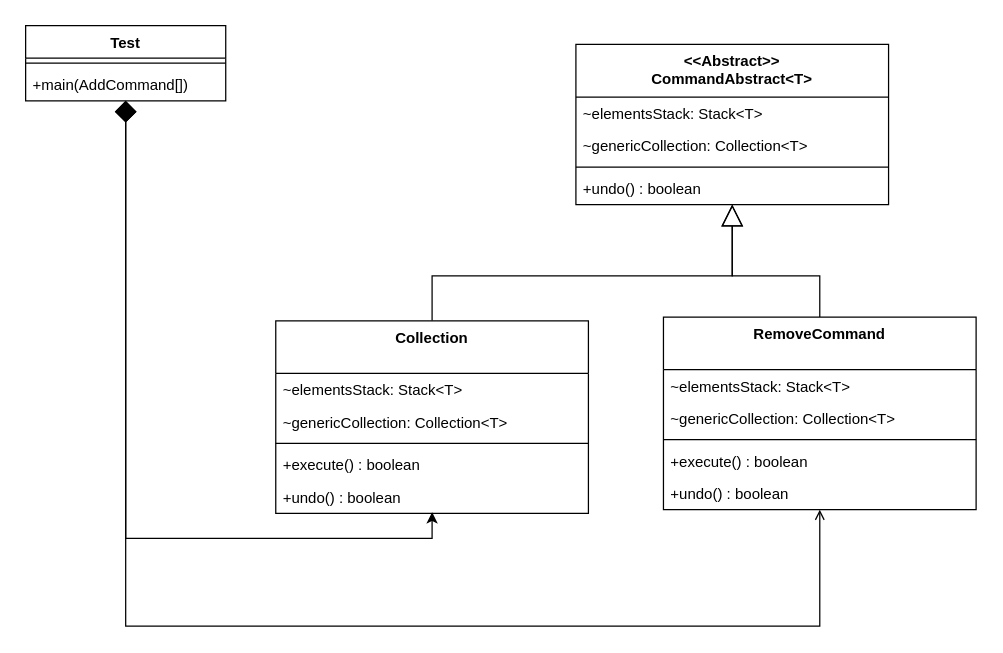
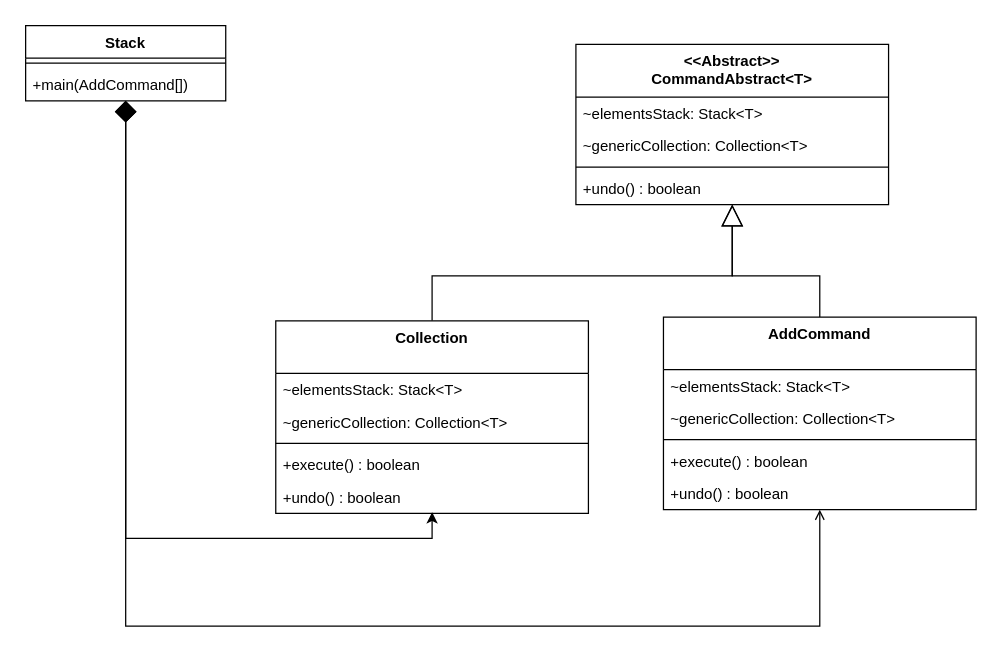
node "Test": label "Test" -> "Stack"
node "RemoveCommand": label "RemoveCommand" -> "AddCommand"
